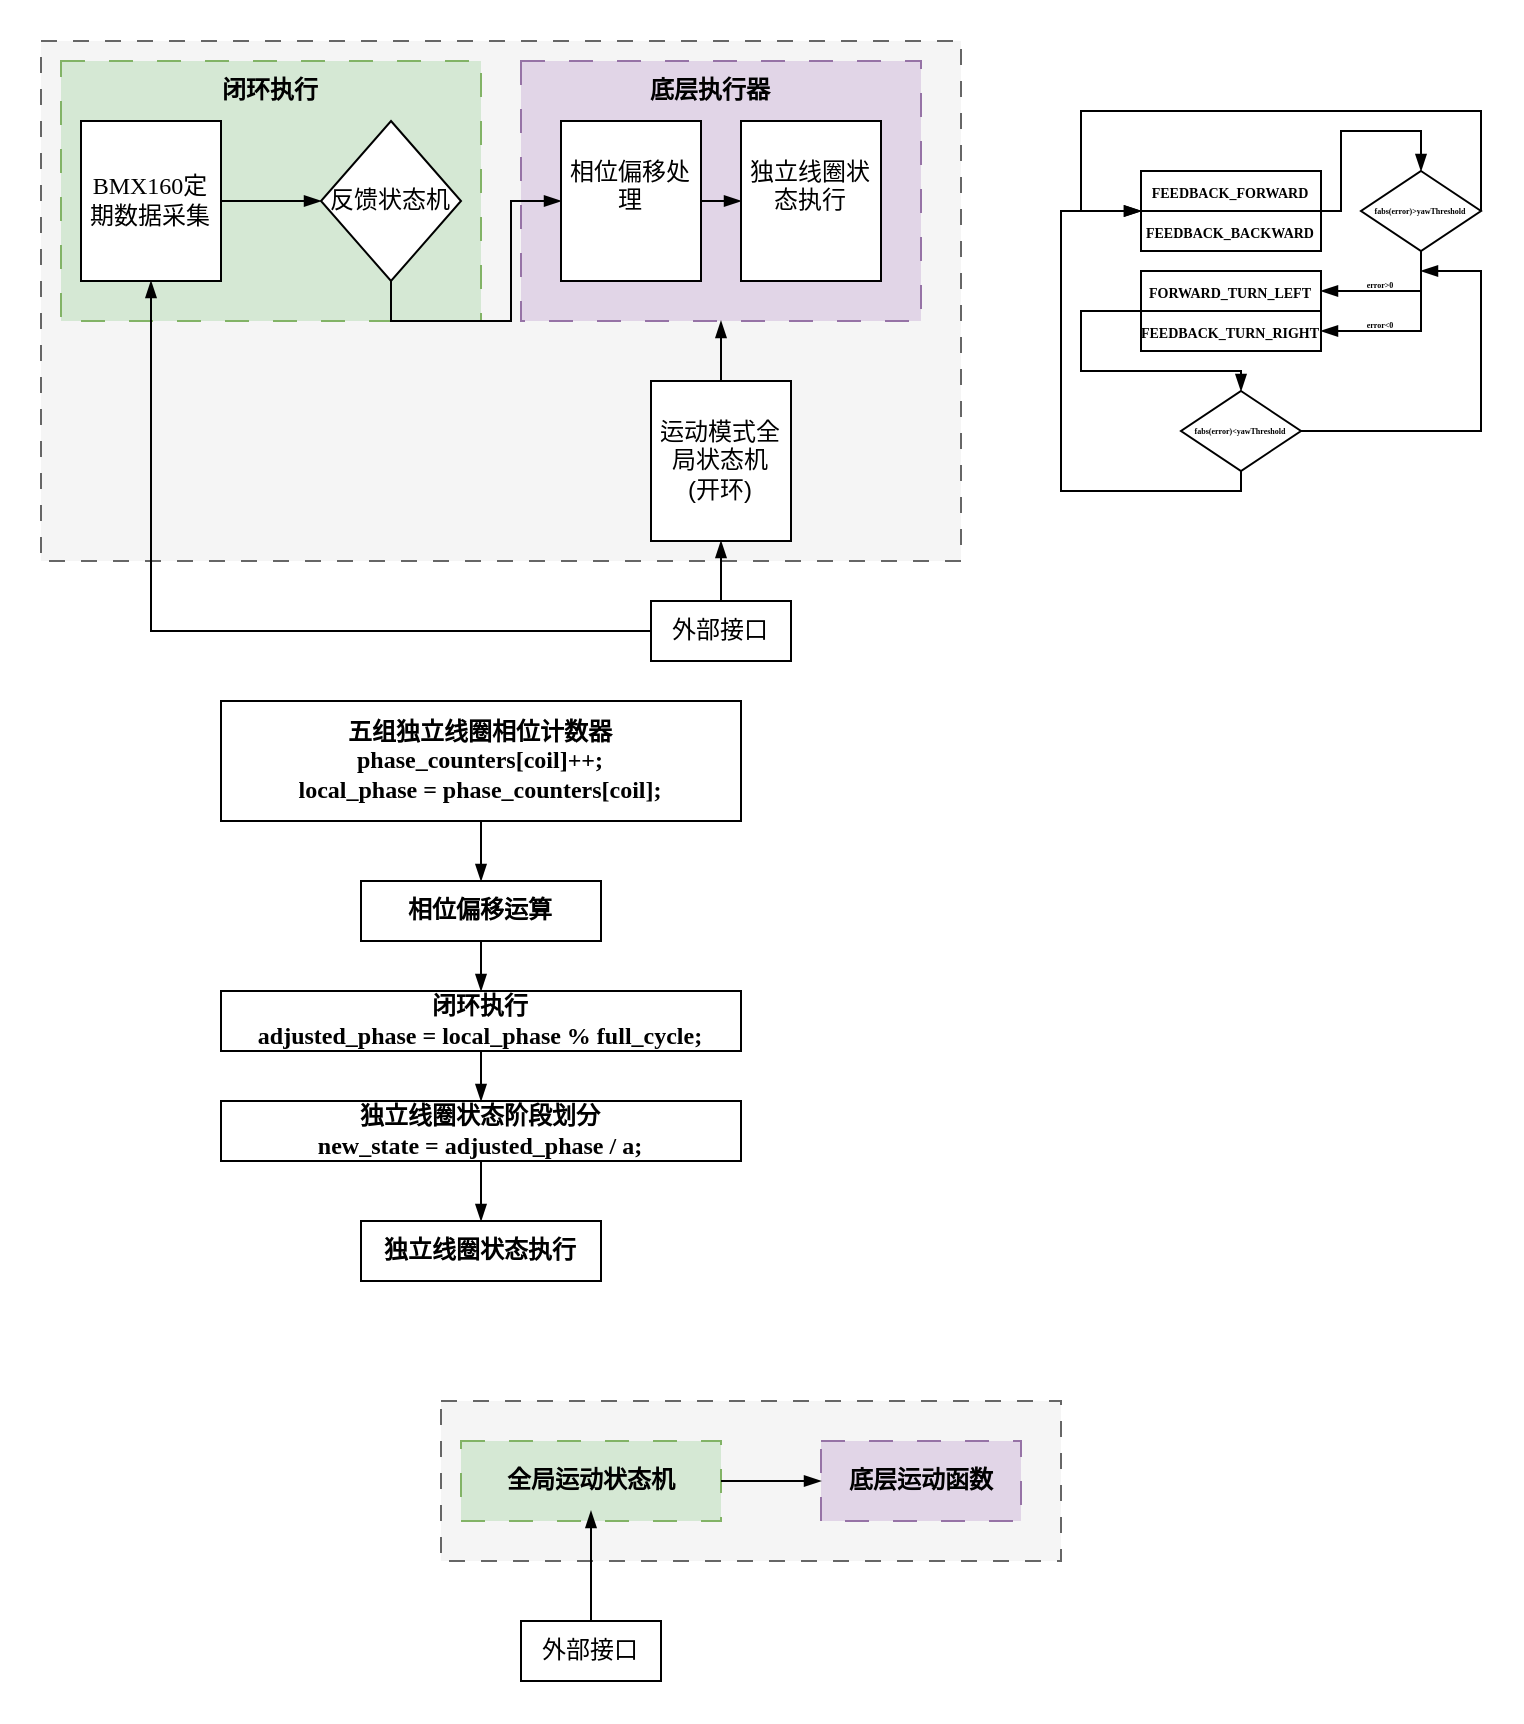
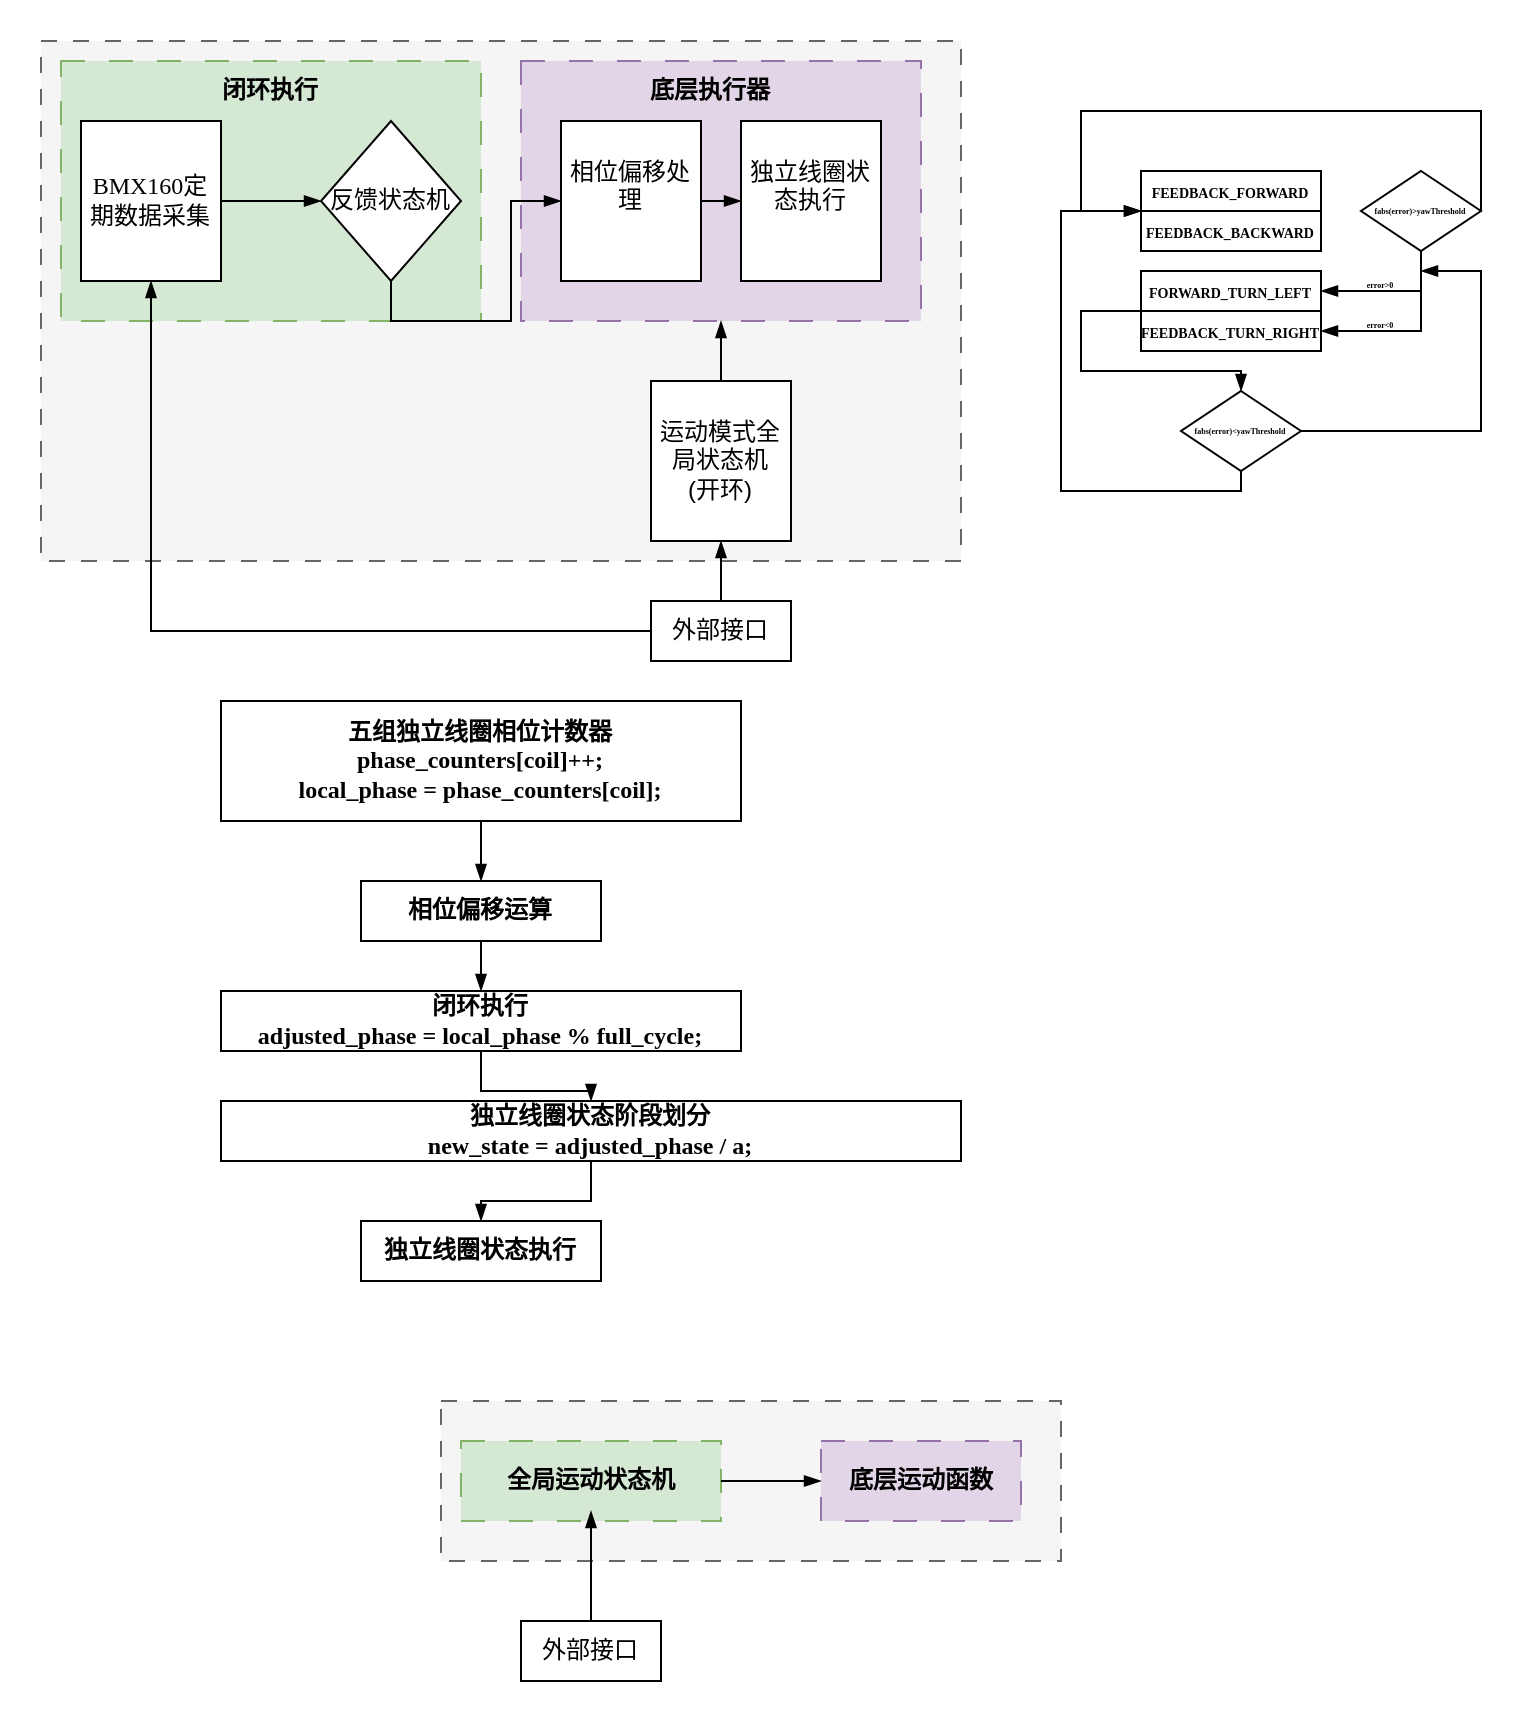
edge "FEEDBACK_BACKWARD" -> "fabs(error)>yawThreshold": removed
node "独立线圈状态阶段划分 new_state = adjusted_phase / a;": size 520x60 -> 740x60
